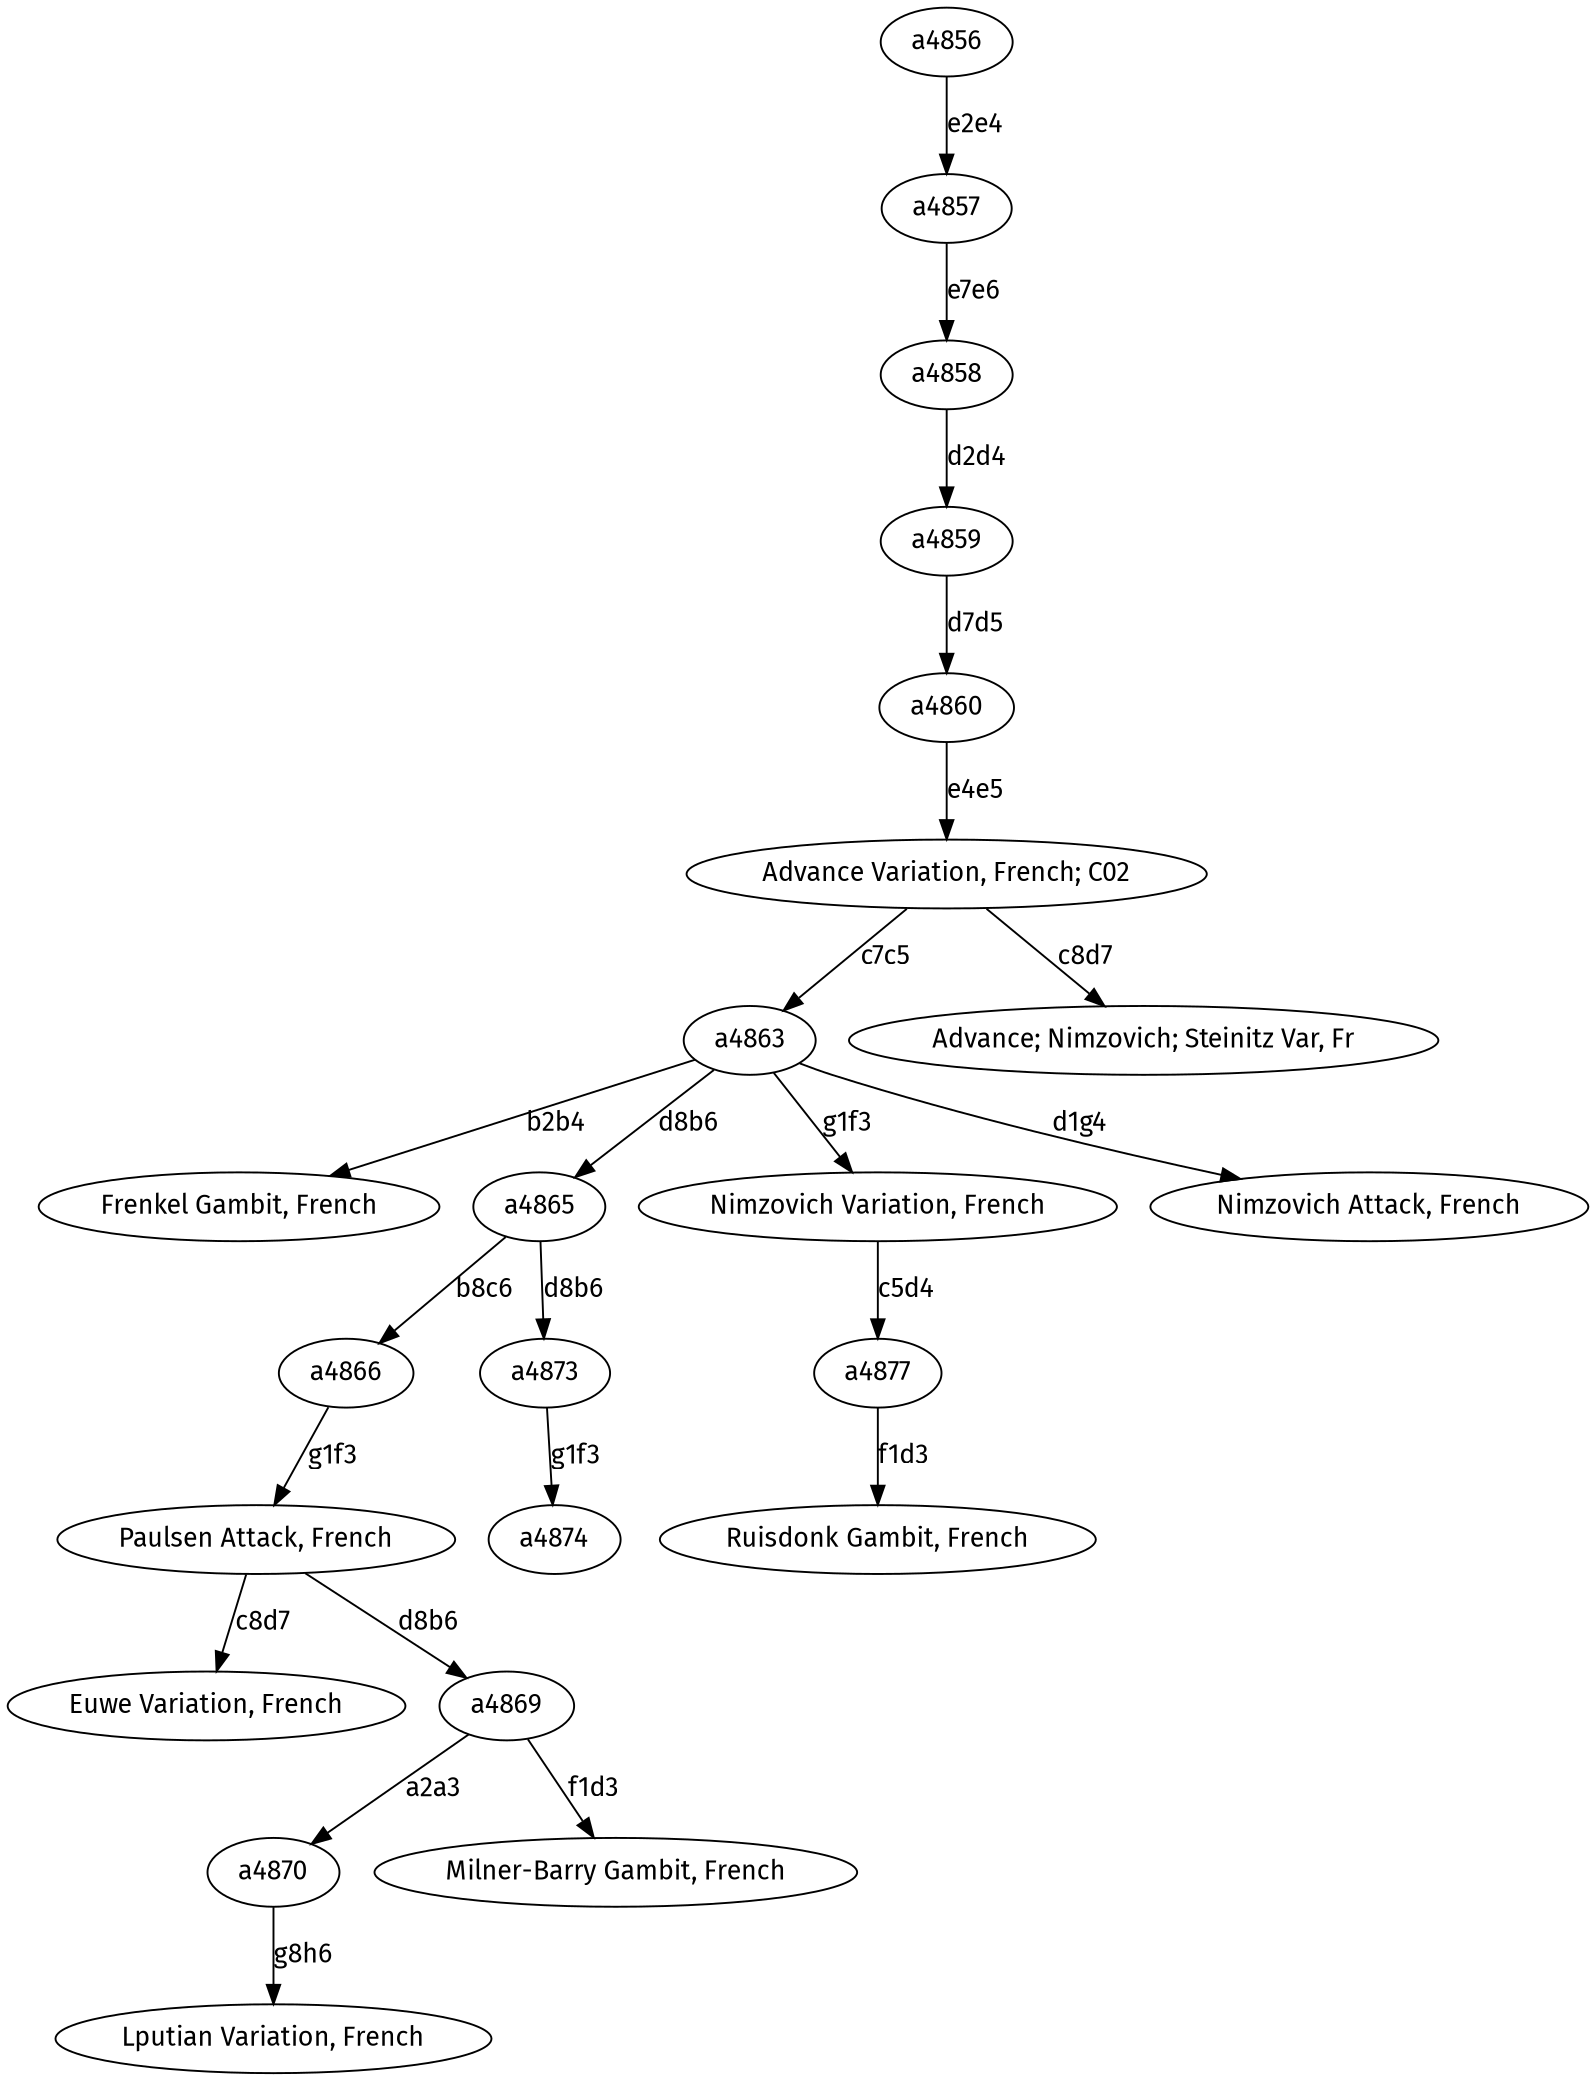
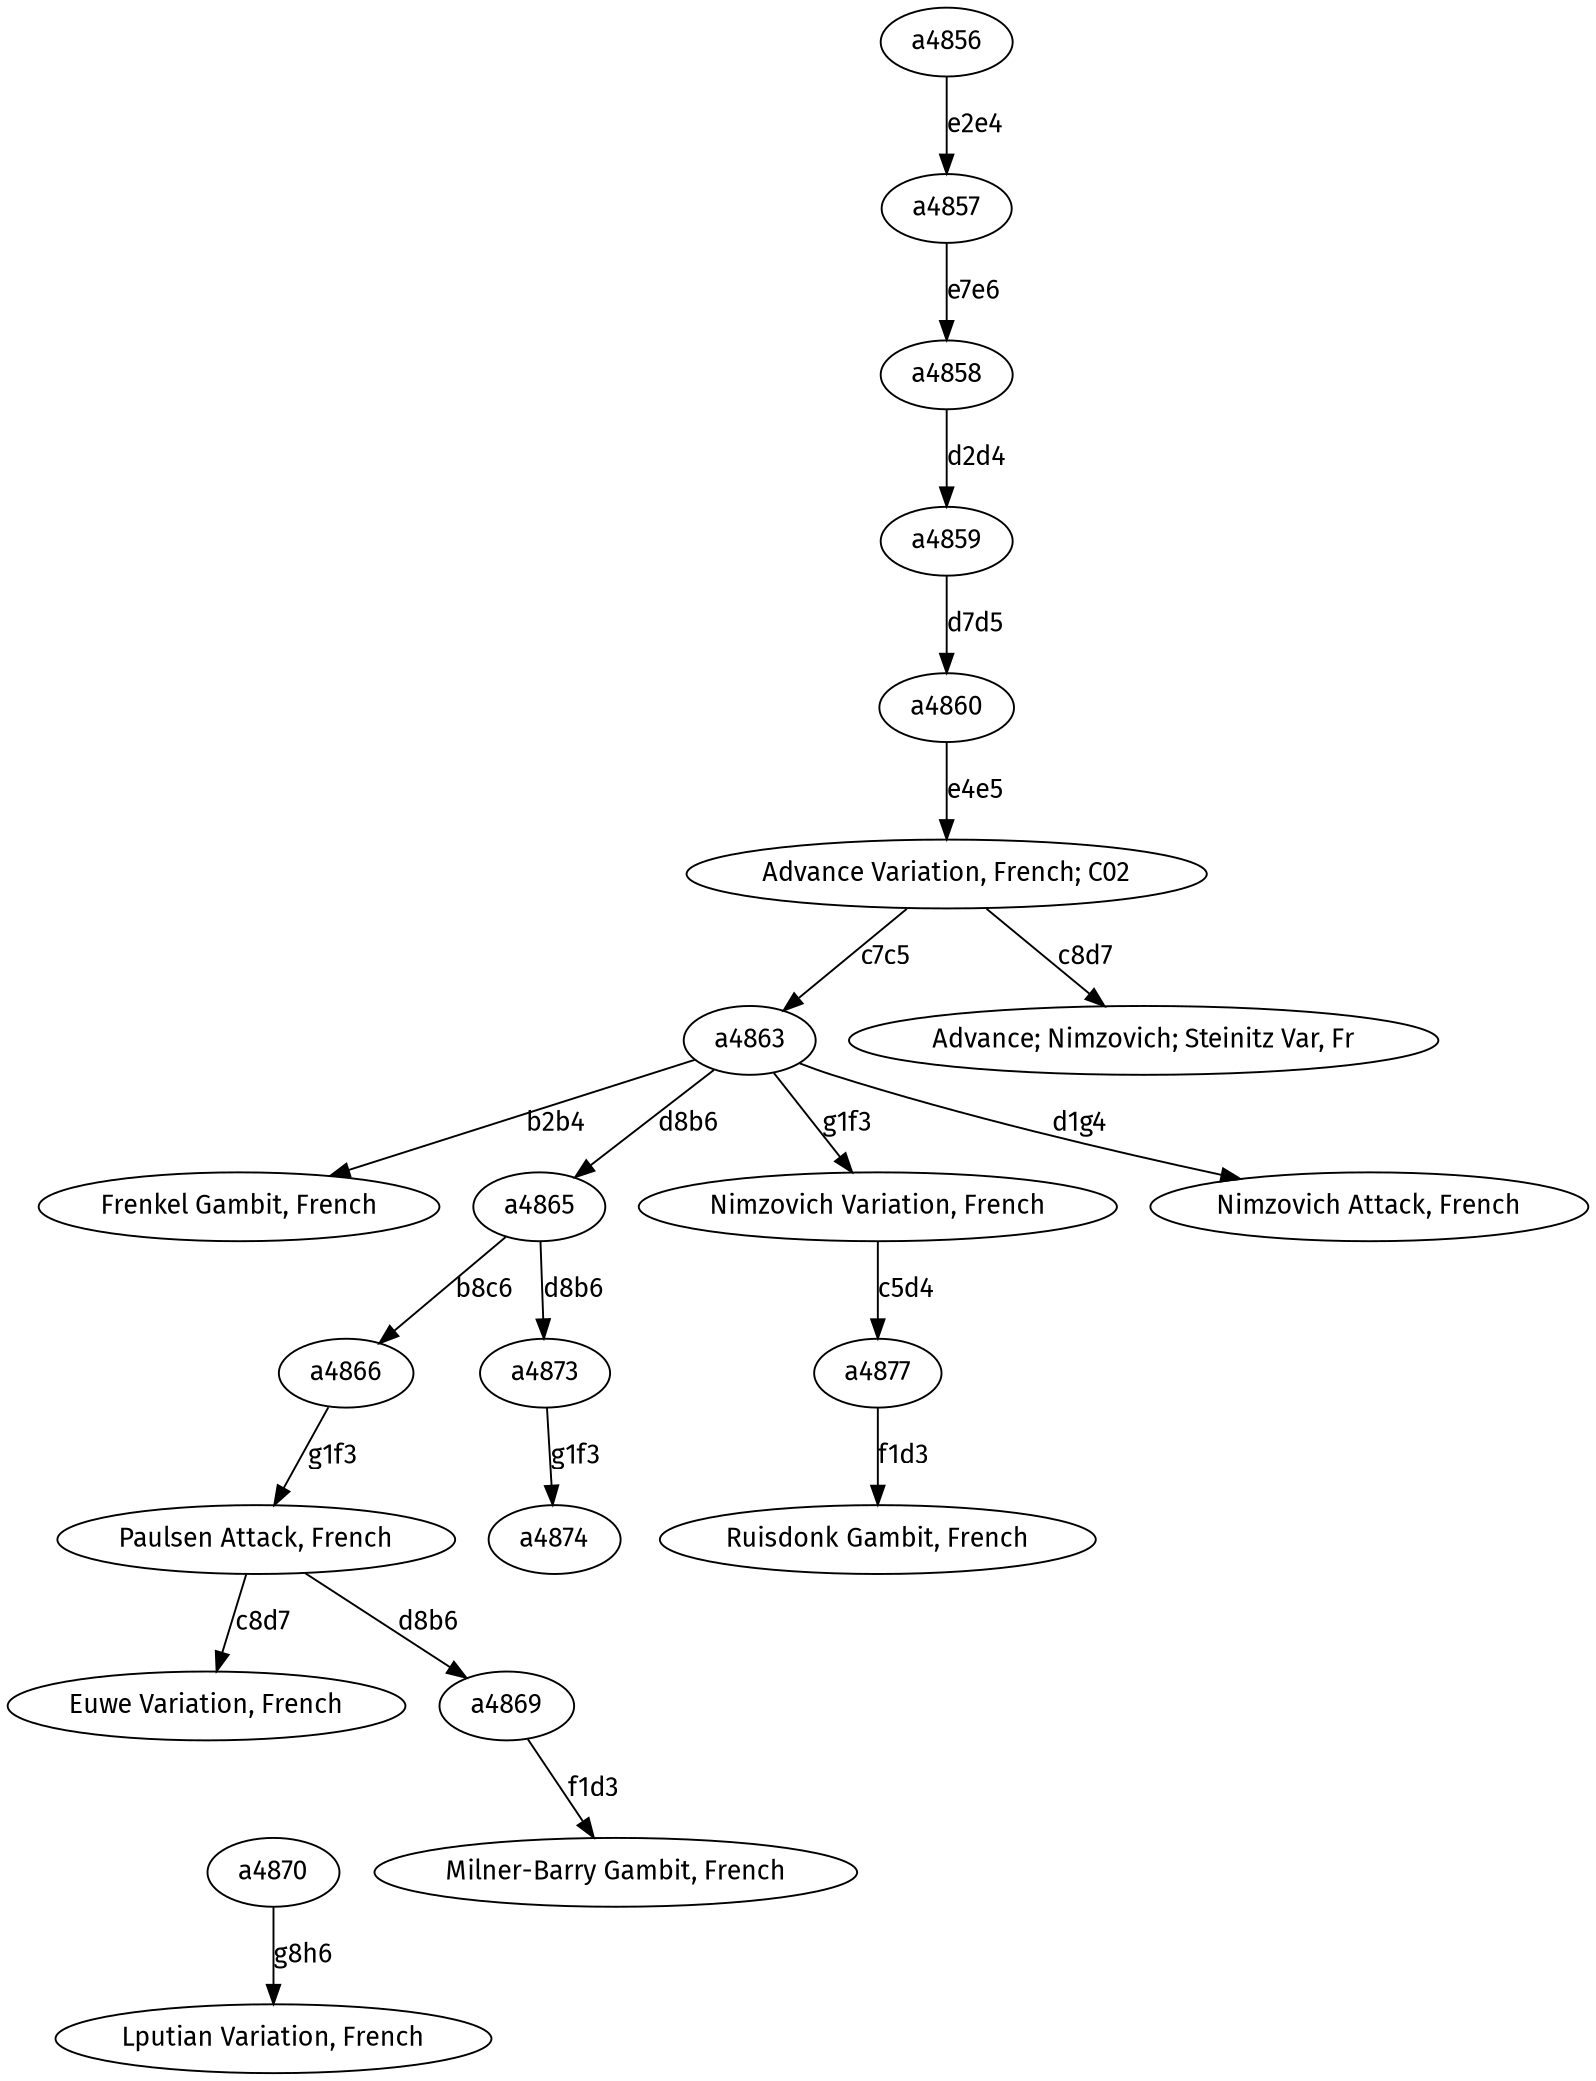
edge "a4869" -> "a4870": removed, label "a2a3"
